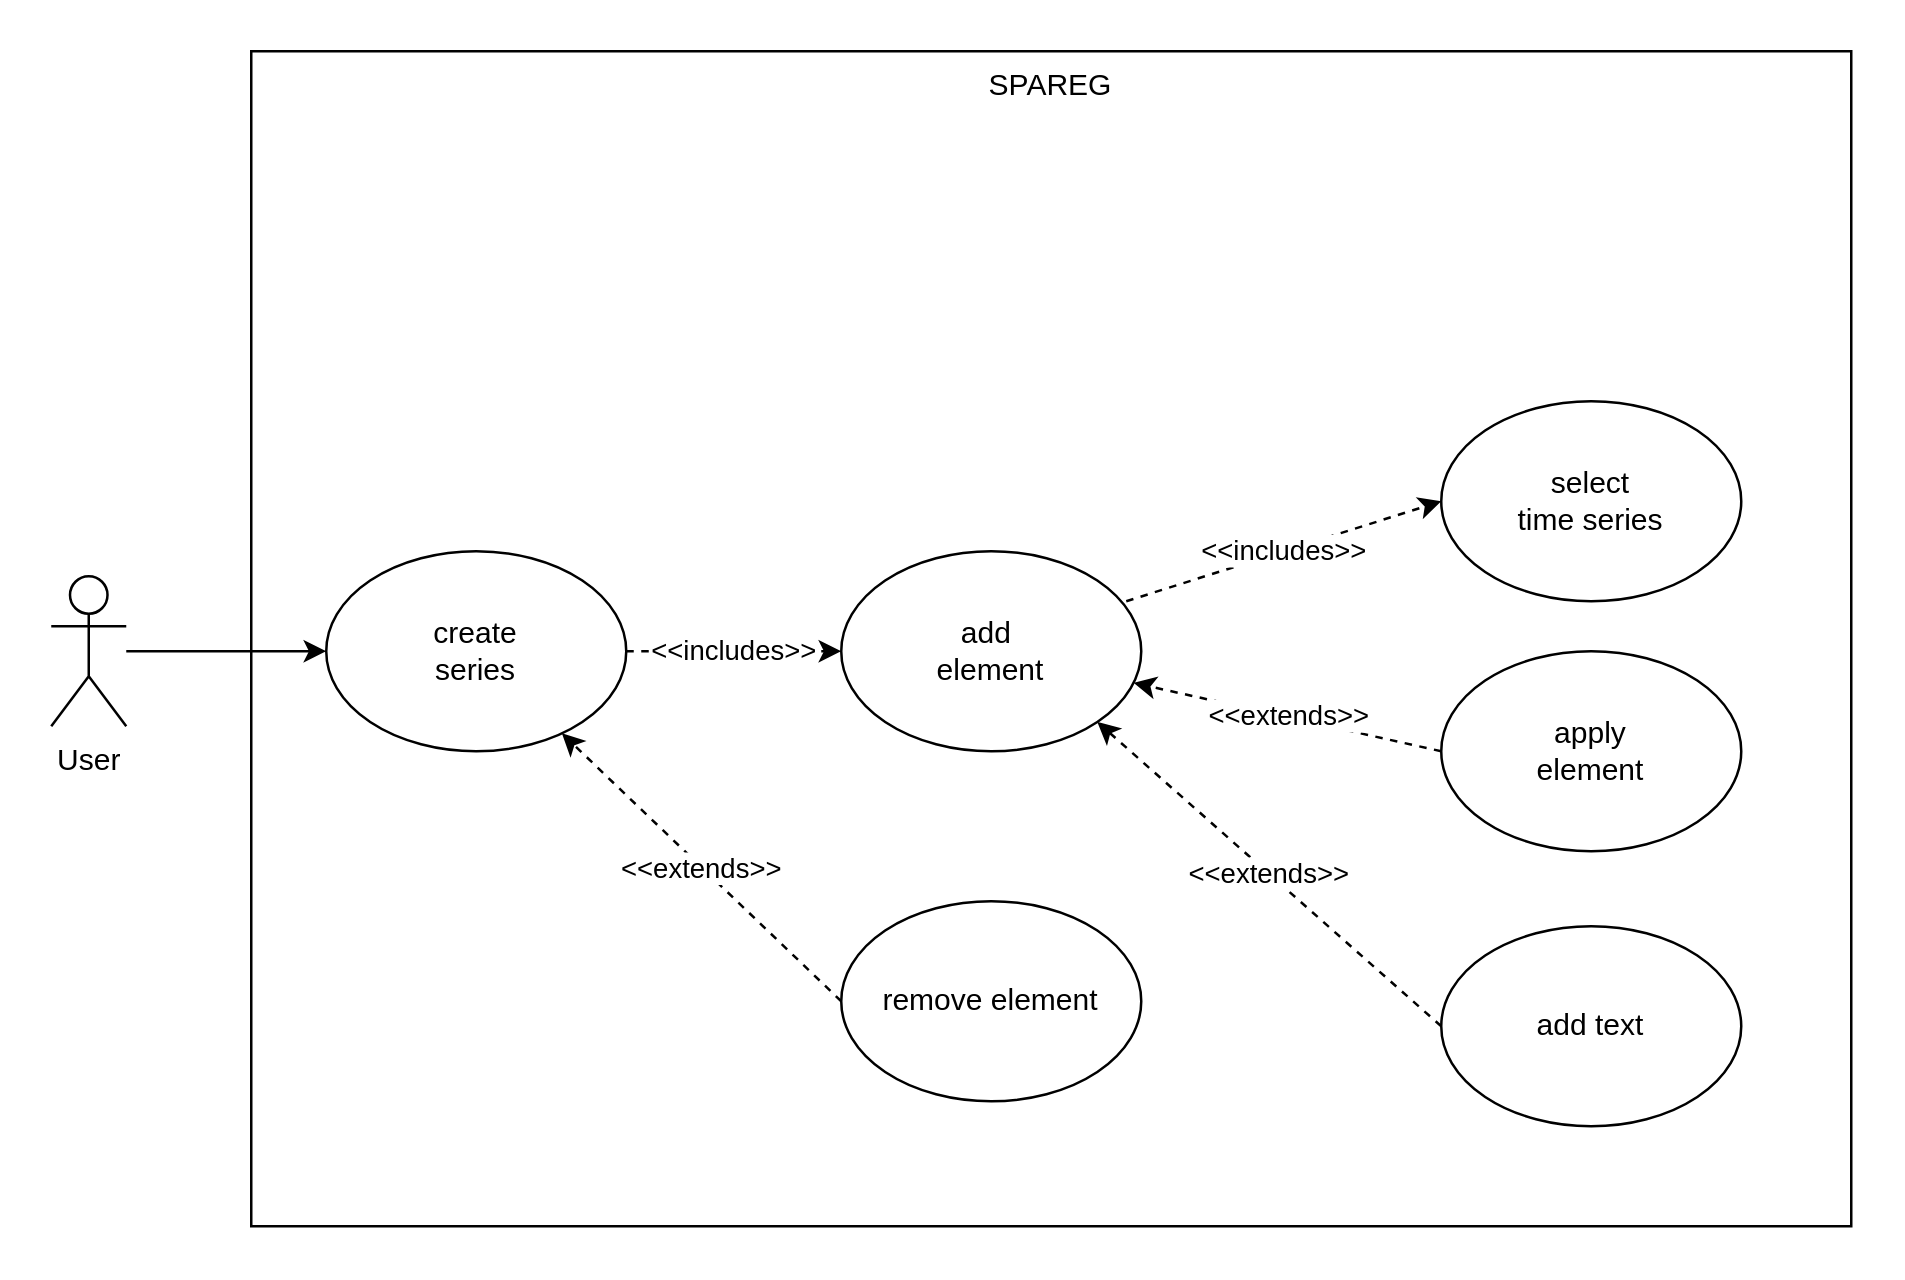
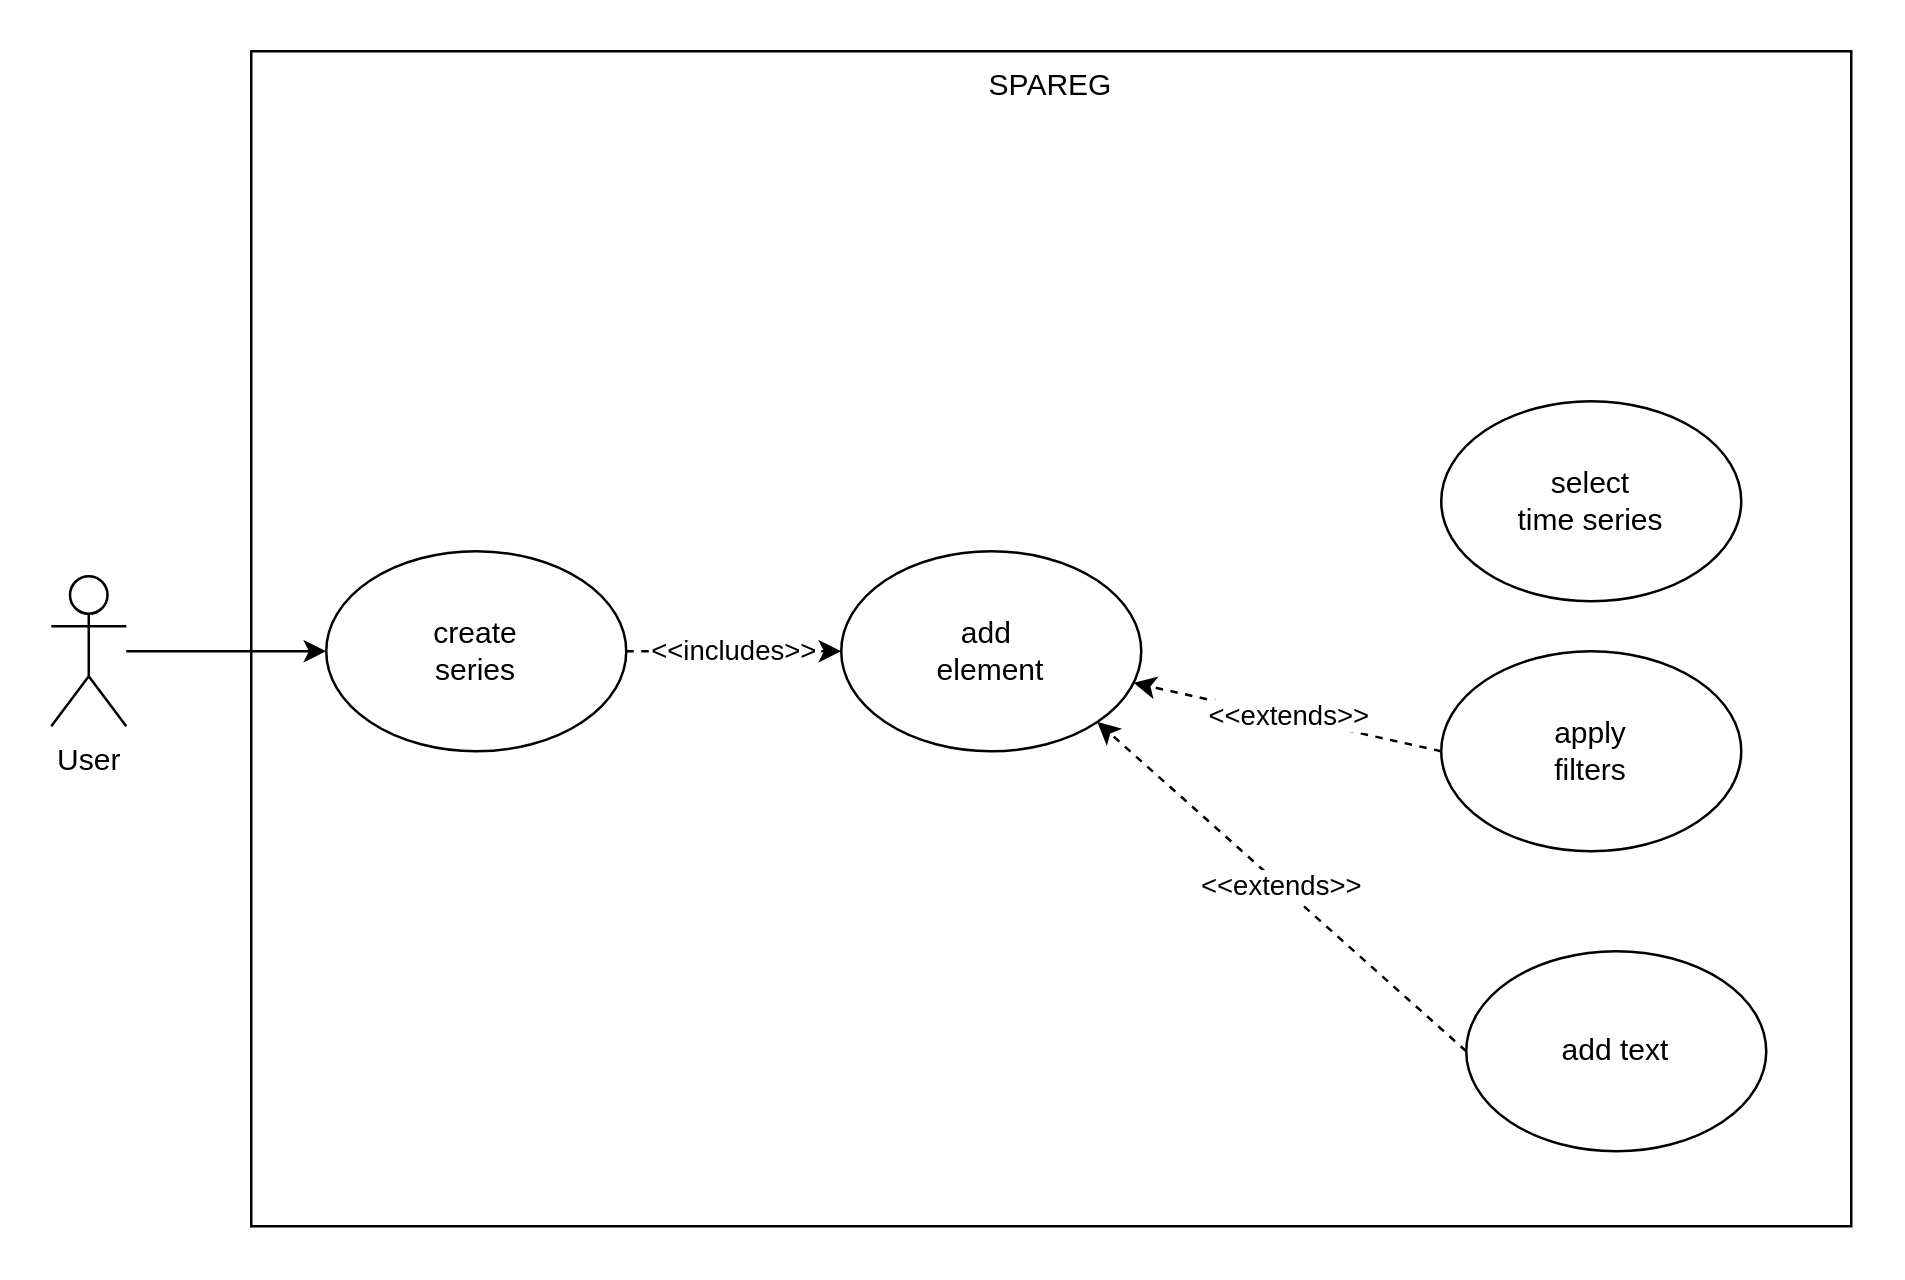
edge "add element" -> "select time series": removed, label "<<includes>>"
node "apply element": label "apply element" -> "apply filters"
edge "remove element" -> "create series": removed, label "<<extends>>"
node "remove element": removed
node "add text": moved (1591, 1026) -> (1616, 1051)
